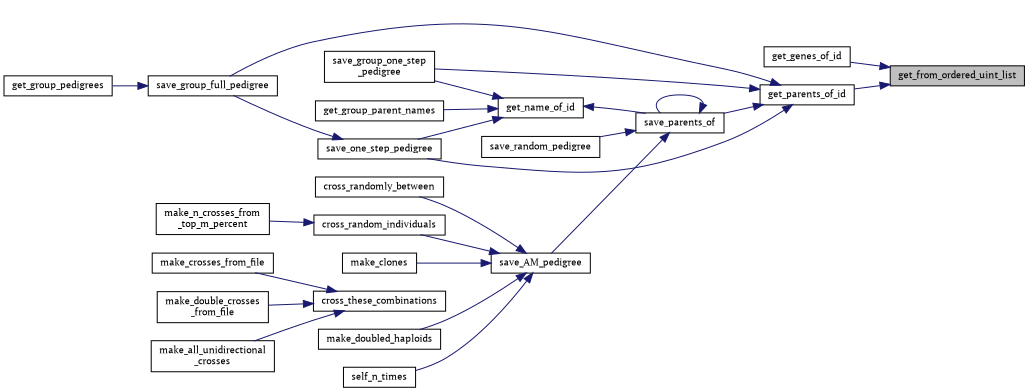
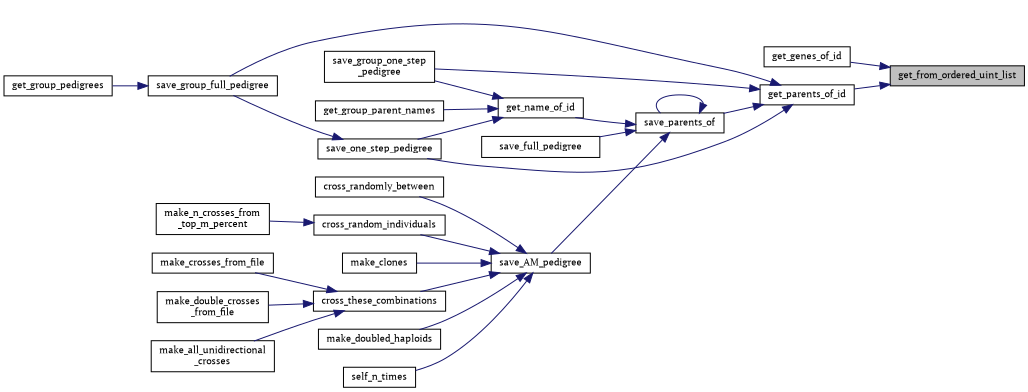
edge "save_parents_of" -> "get_name_of_id": reversed
node "save_random_pedigree": label "save_random_pedigree" -> "save_full_pedigree"
edge "cross_these_combinations" -> "save_AM_pedigree": added
